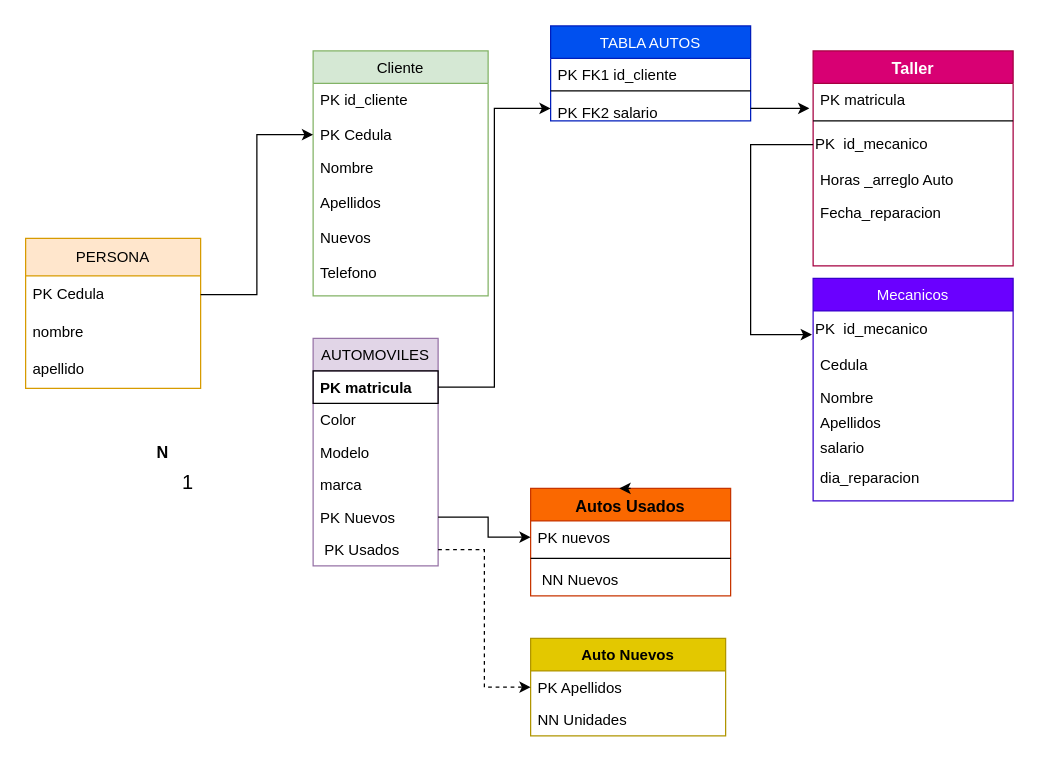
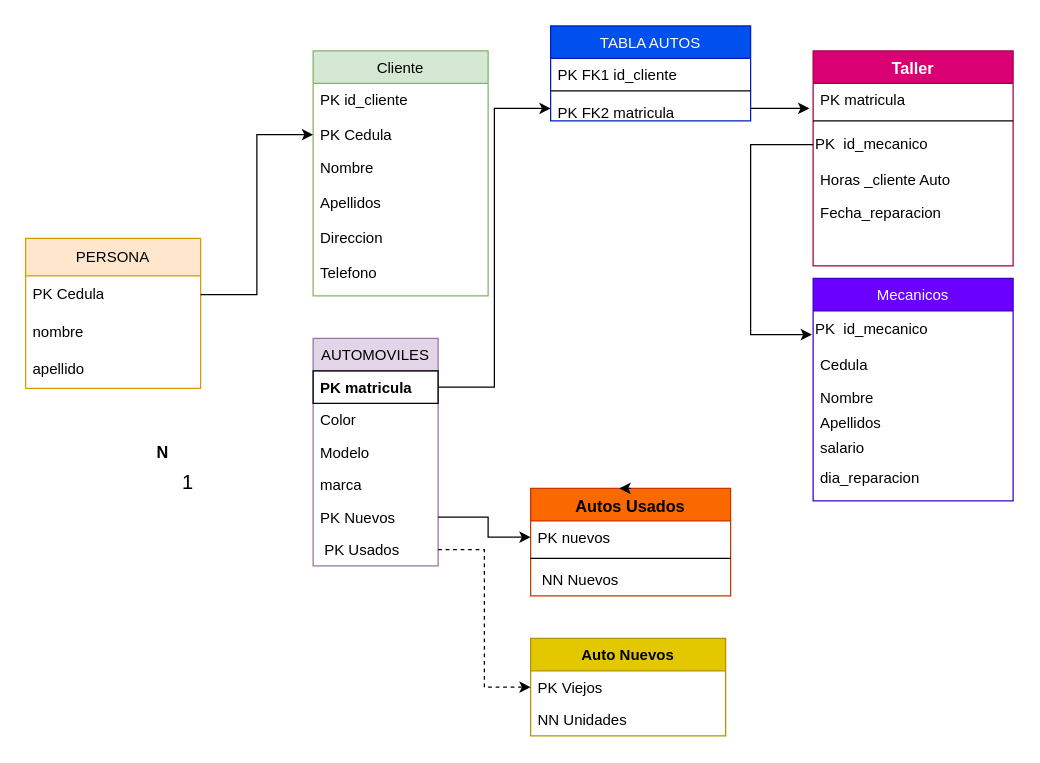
node "PK FK2 salario": label "PK FK2 salario" -> "PK FK2 matricula"
node "Horas _arreglo Auto": label "Horas _arreglo Auto" -> "Horas _cliente Auto"
node "Nuevos": label "Nuevos" -> "Direccion"
node "PK Apellidos": label "PK Apellidos" -> "PK Viejos"
